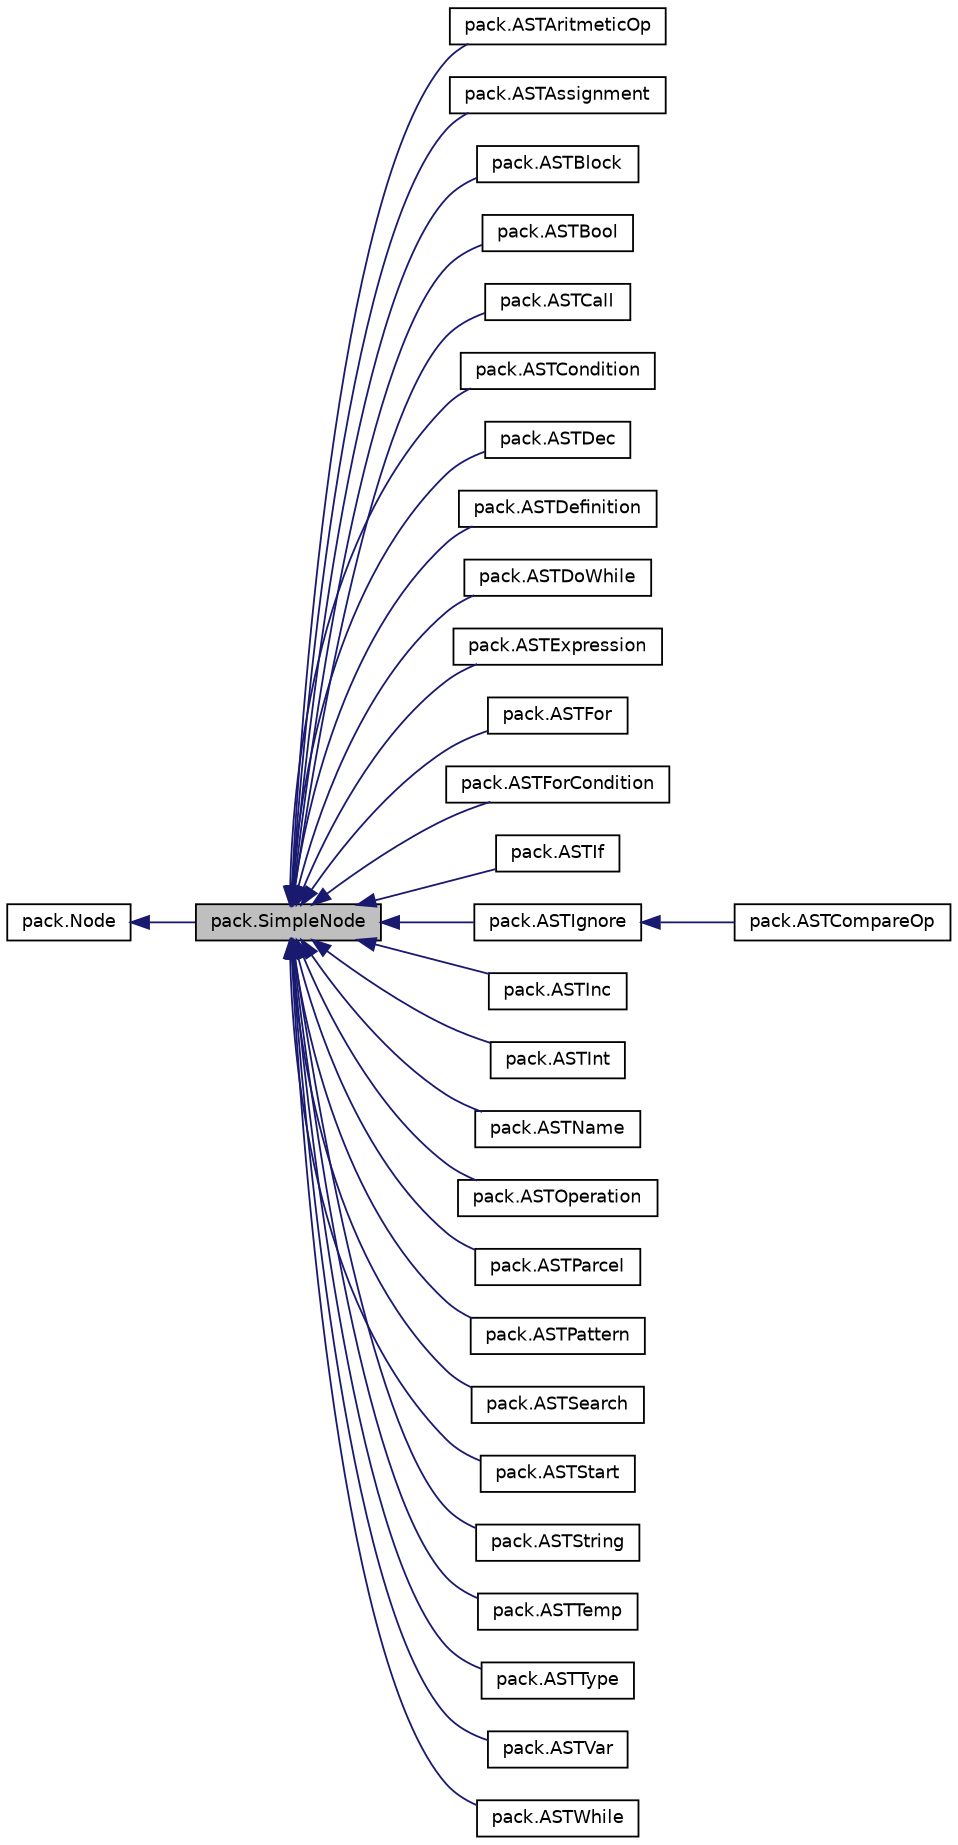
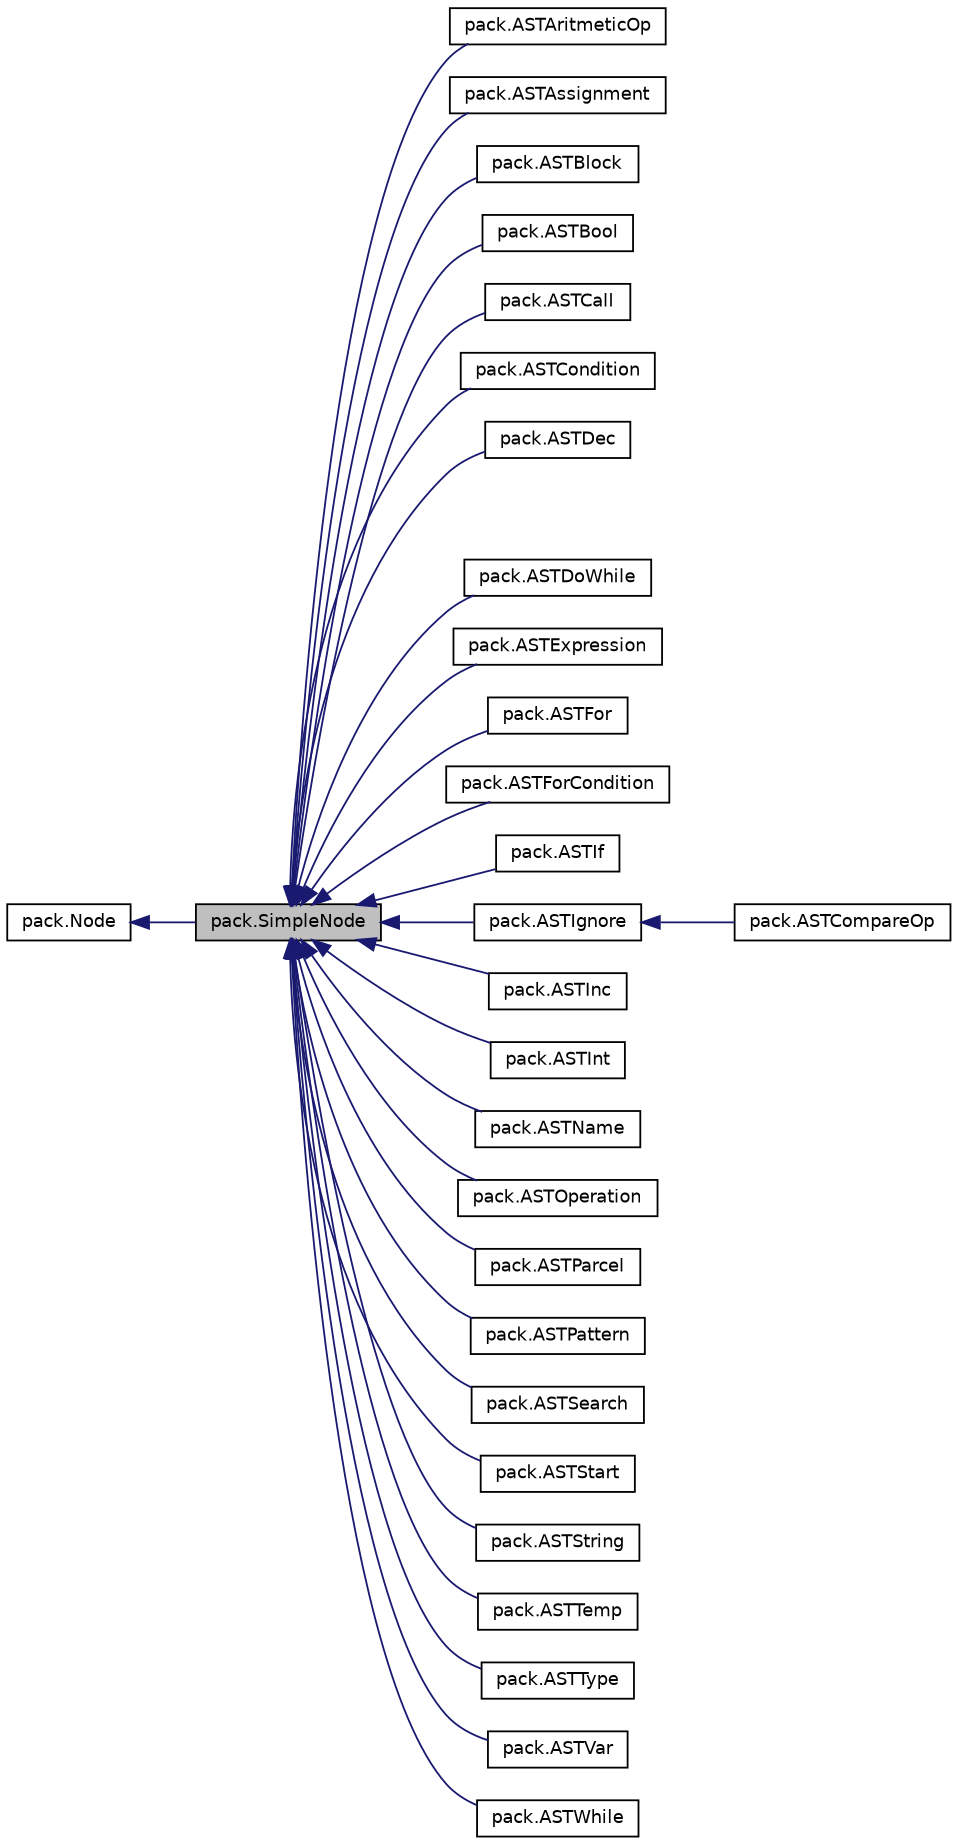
node "pack.ASTDefinition": removed
